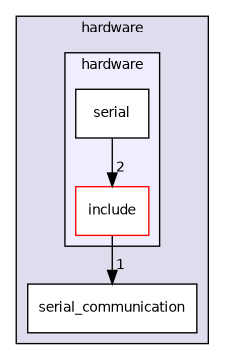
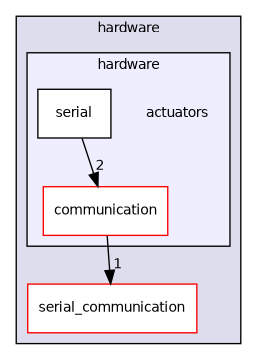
node "actuators": added
node "include": label "include" -> "communication"
node "serial_communication": color black -> red
